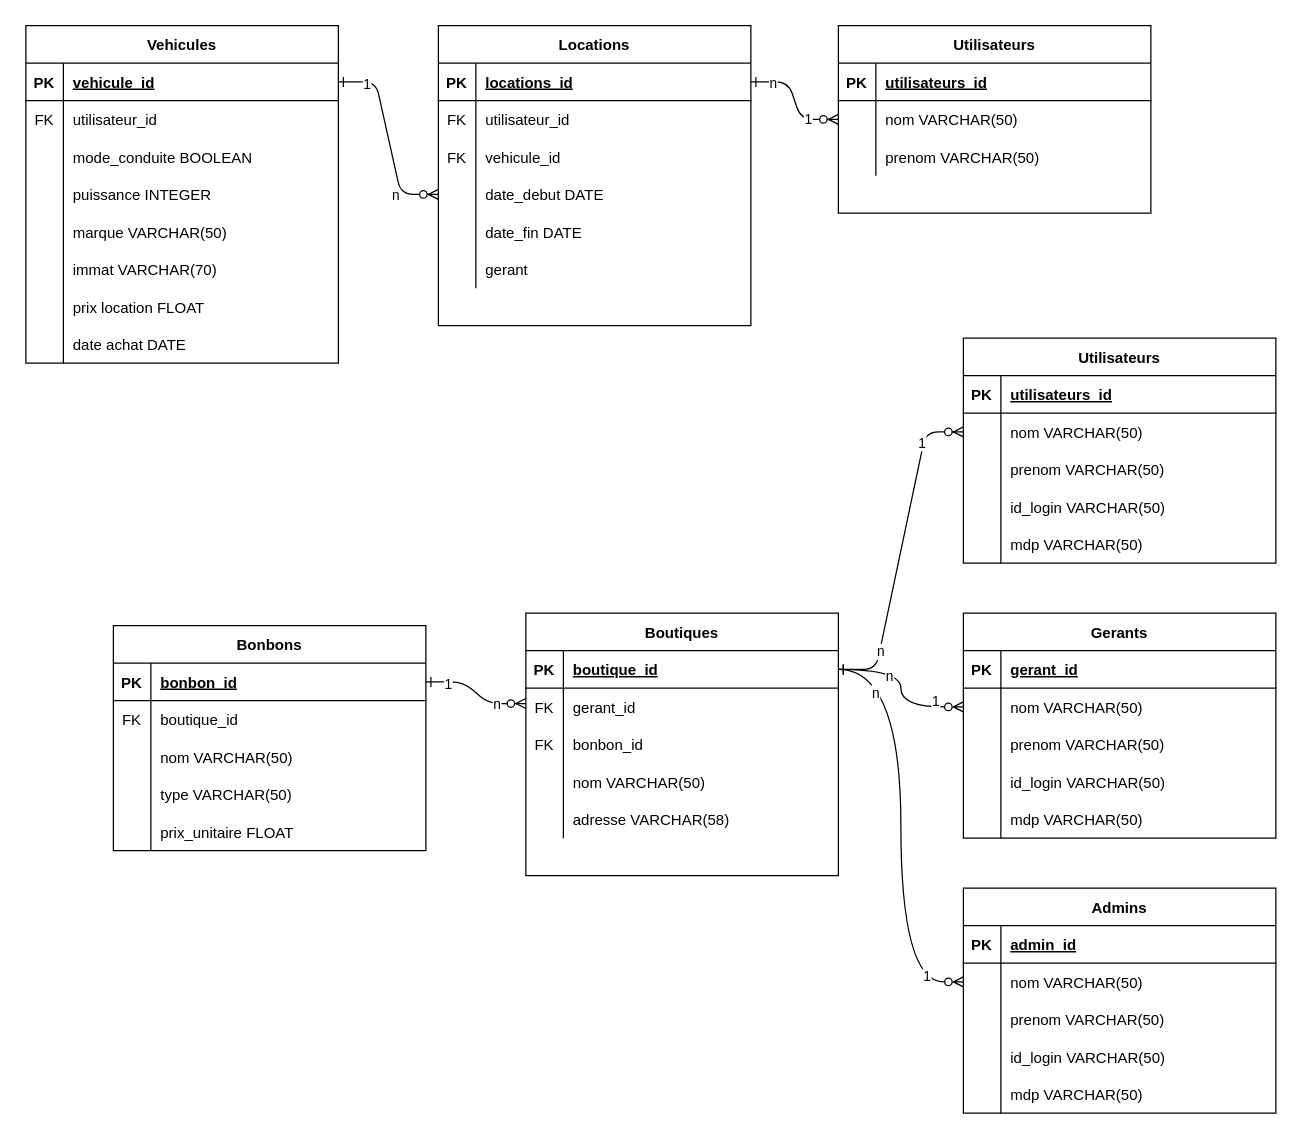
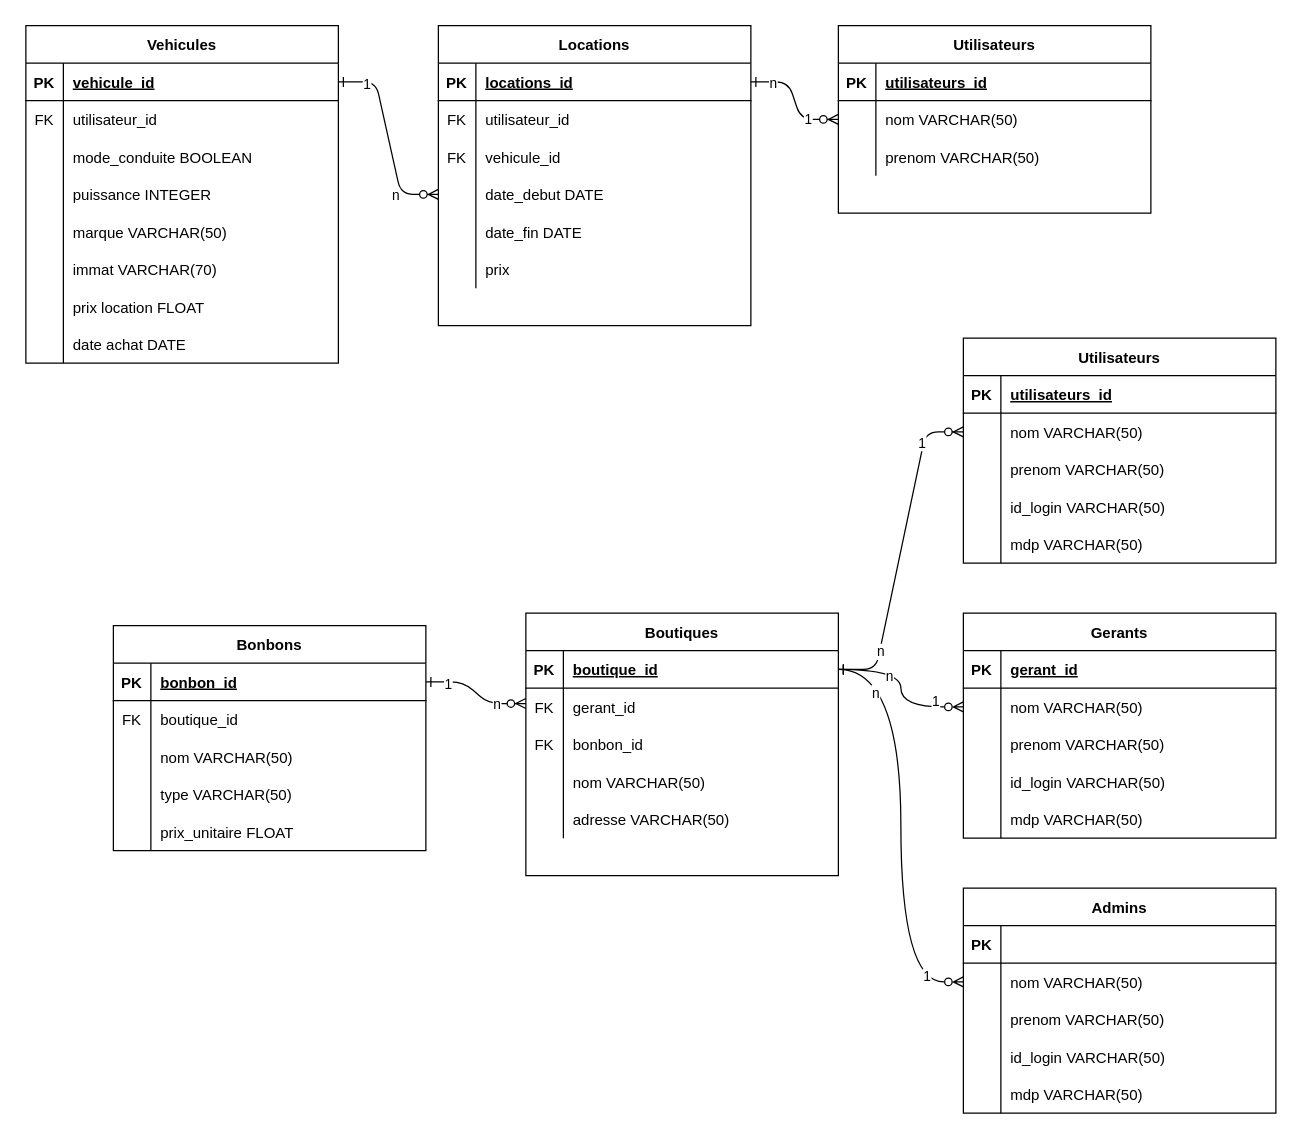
node "gerant": label "gerant" -> "prix"
node "adresse VARCHAR(58)": label "adresse VARCHAR(58)" -> "adresse VARCHAR(50)"
node "admin_id": removed
